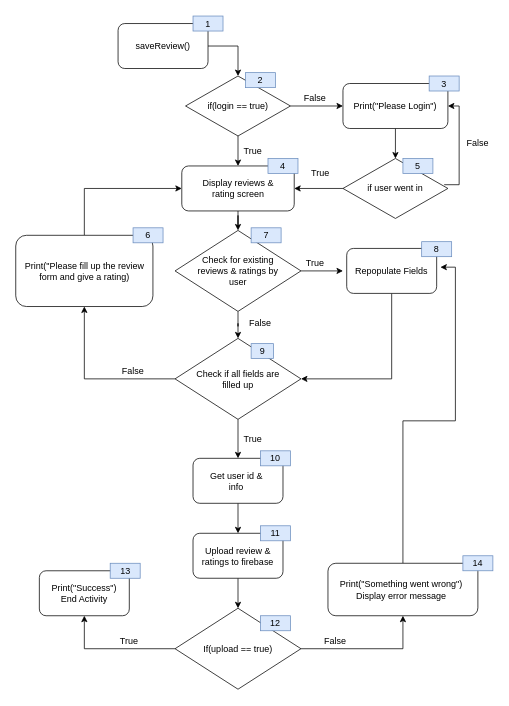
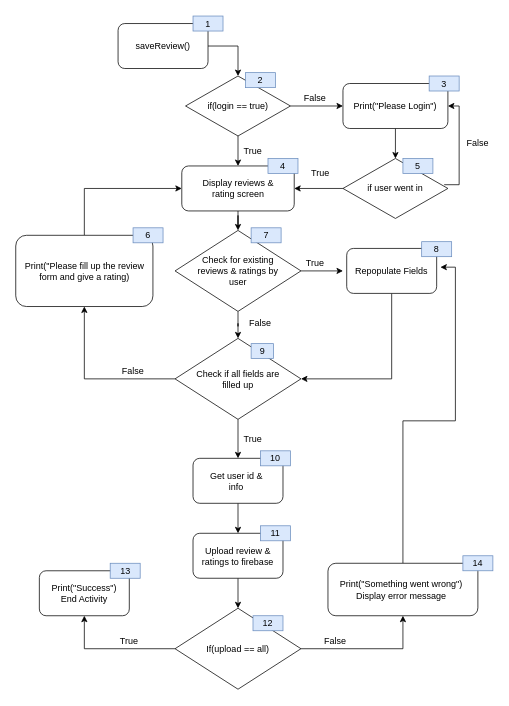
node "12": moved (276, 623) -> (268, 623)
node "If(upload == true)": label "If(upload == true)" -> "If(upload == all)"
